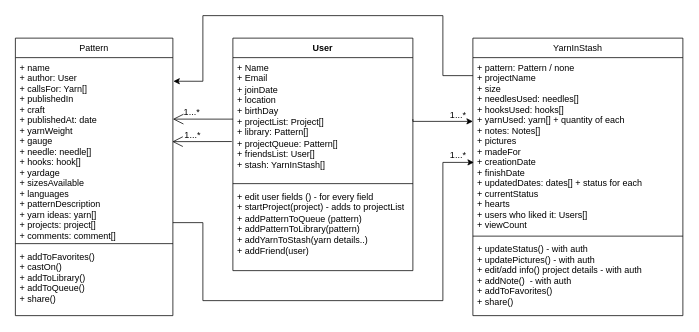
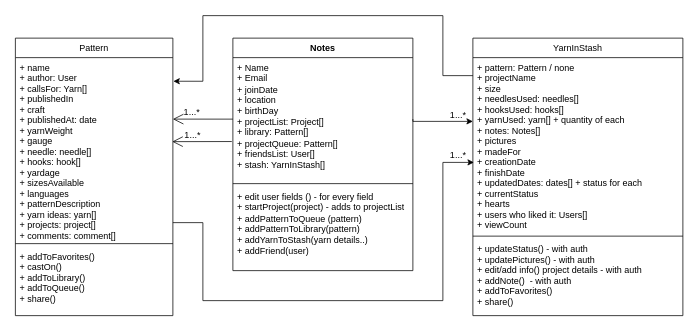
node "User": label "User" -> "Notes"
